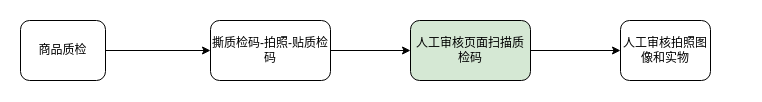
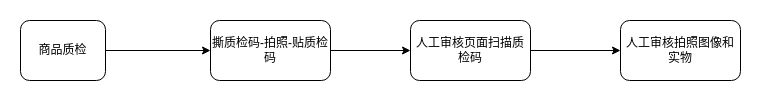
node "人工审核页面扫描质检码": fillcolor #d5e8d4 -> #ffffff
node "人工审核拍照图像和实物": size 90x60 -> 120x60
